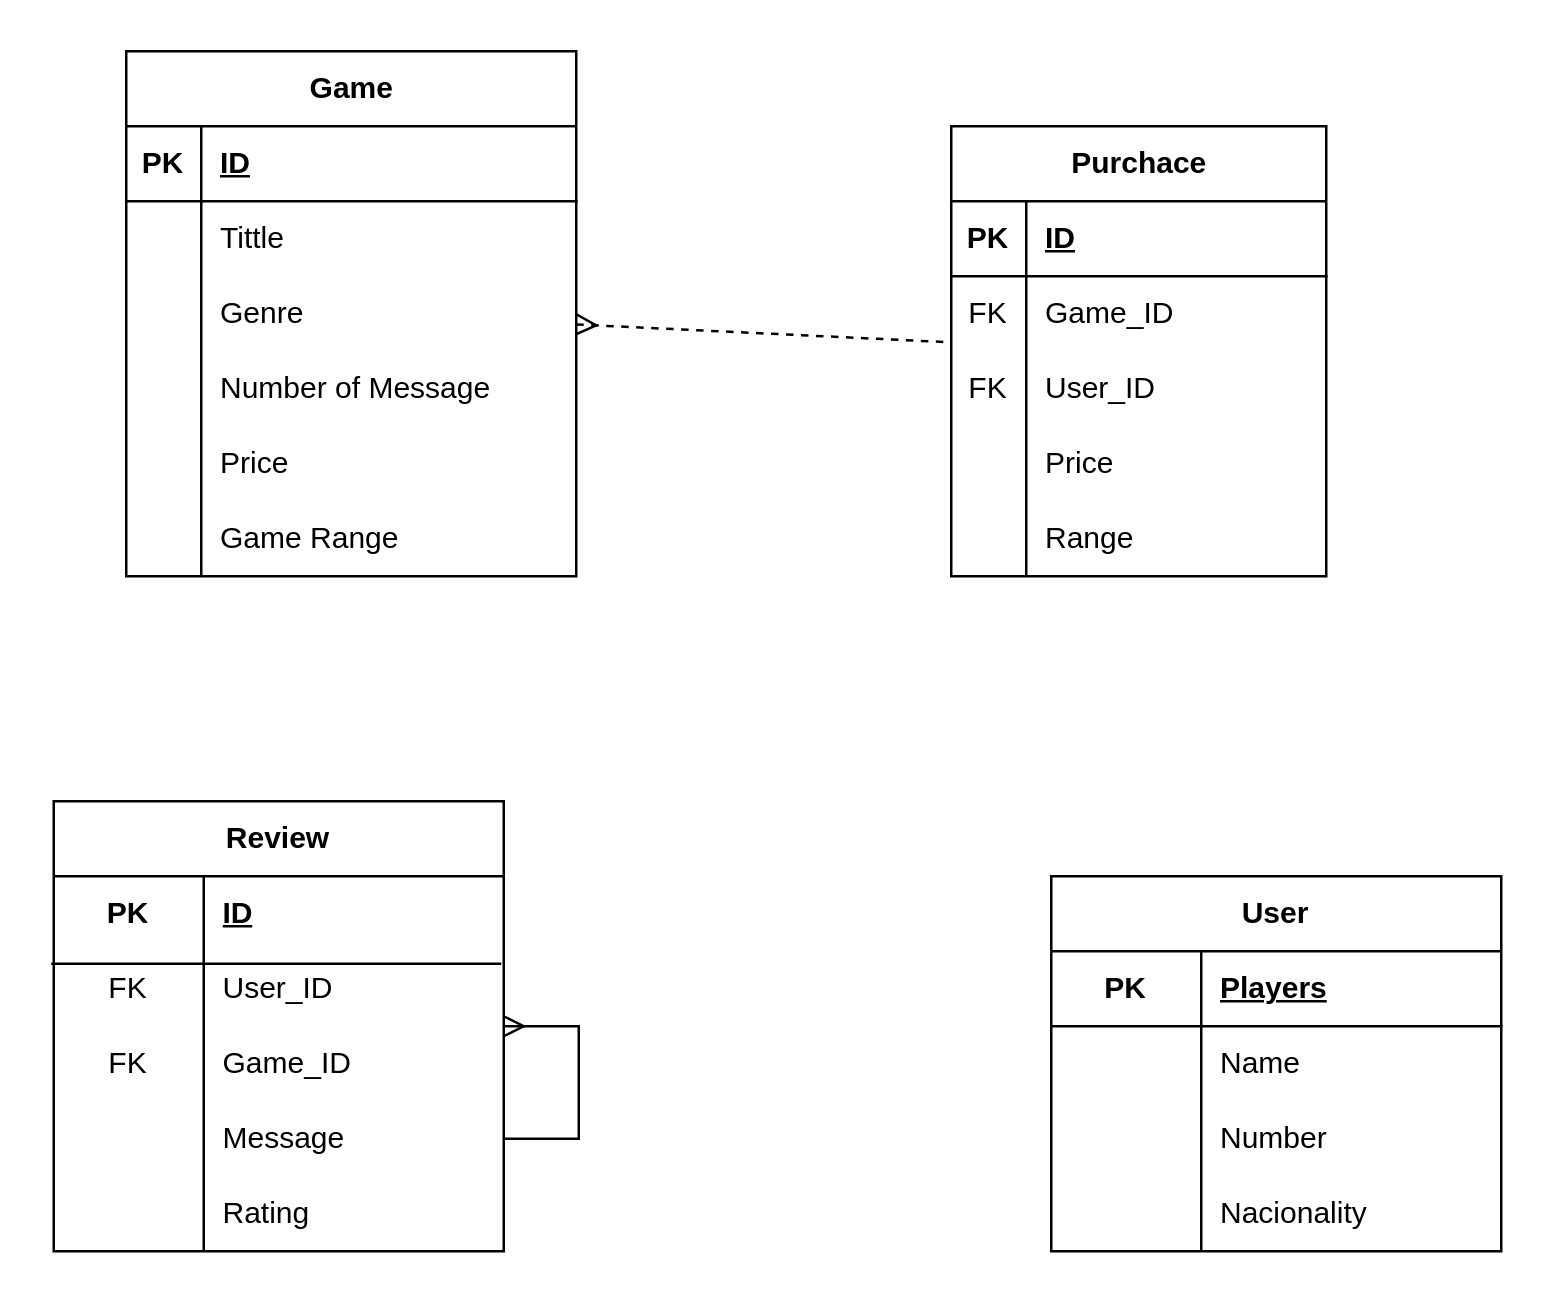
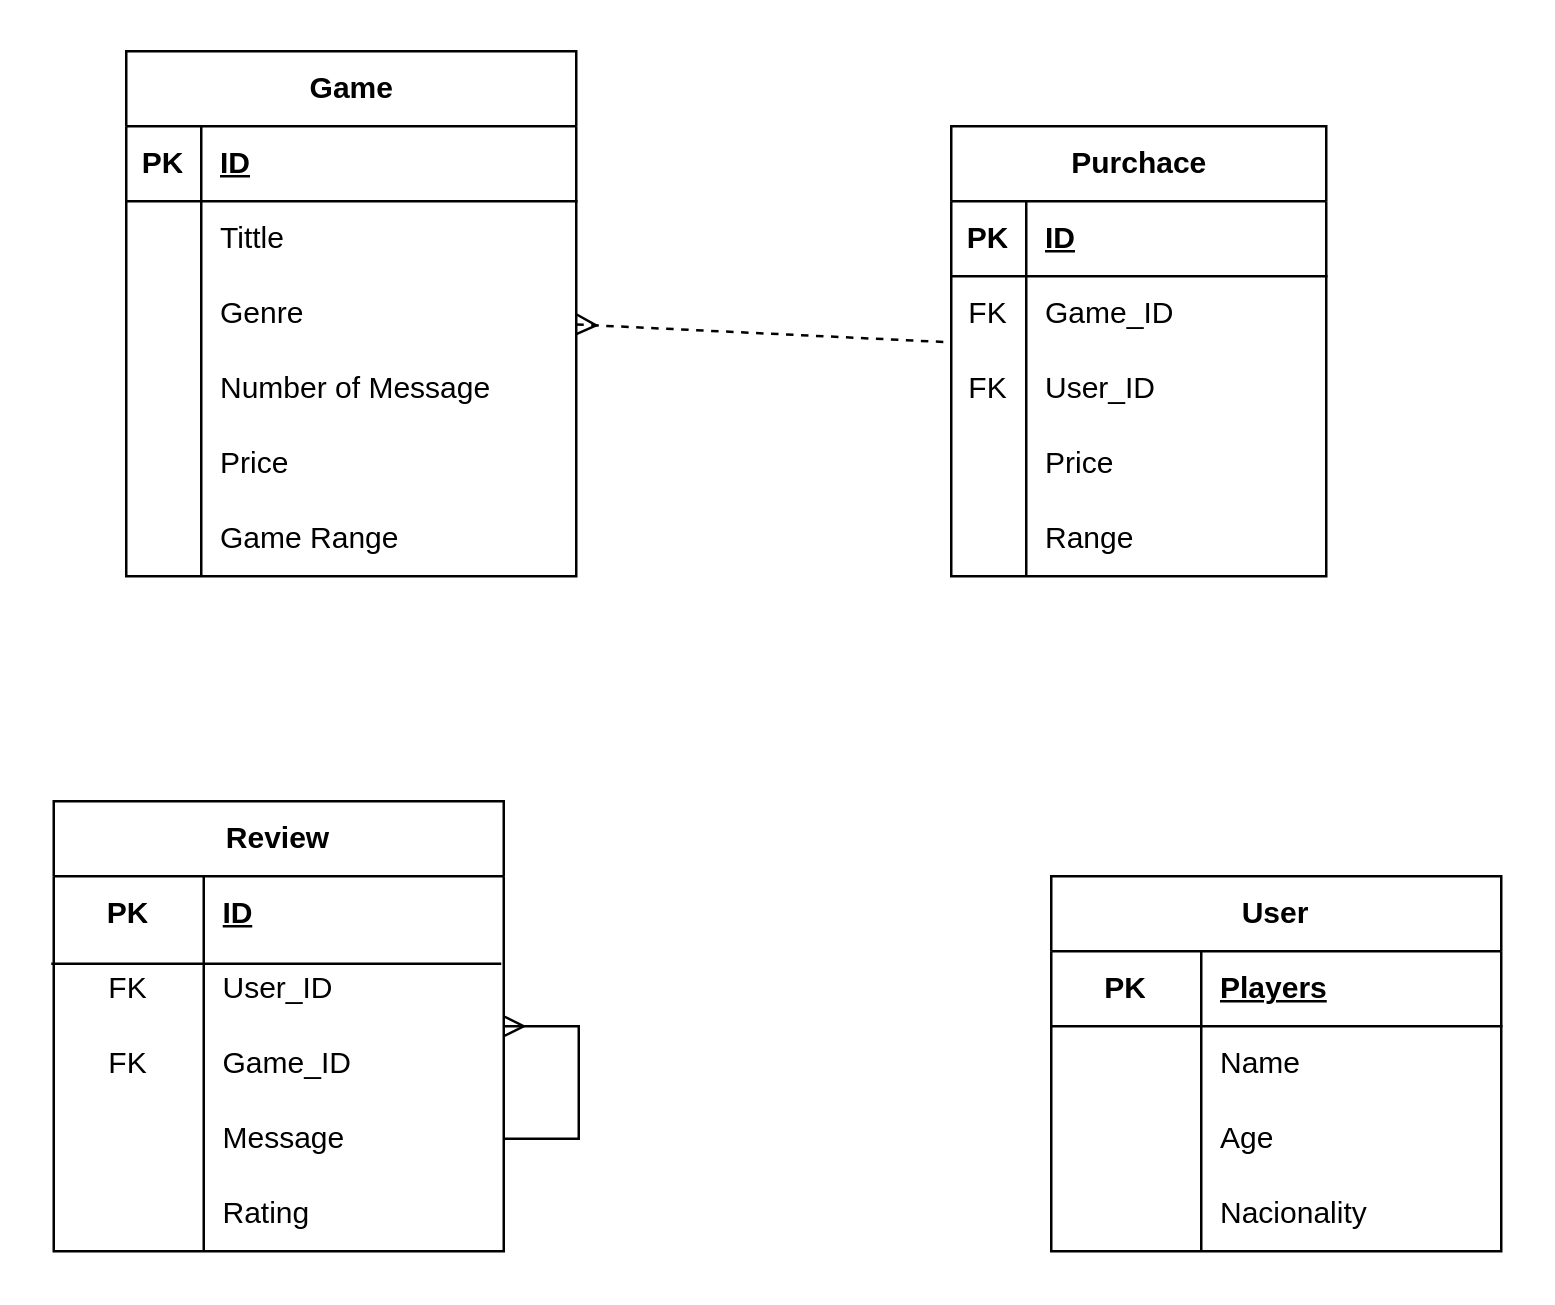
node "Number": label "Number" -> "Age"
